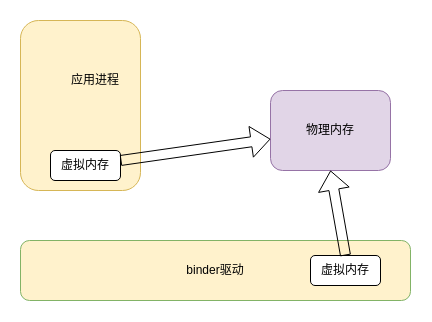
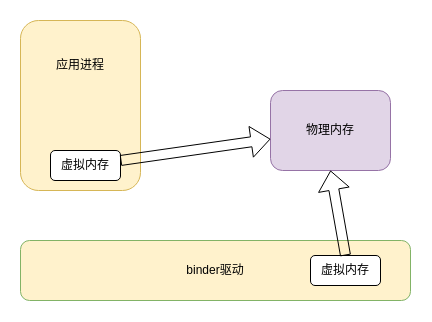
node "应用进程": moved (96, 81) -> (81, 66)
